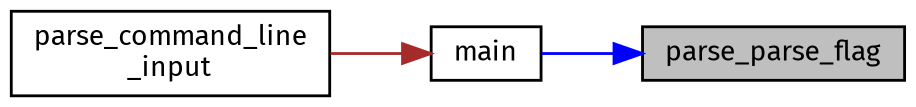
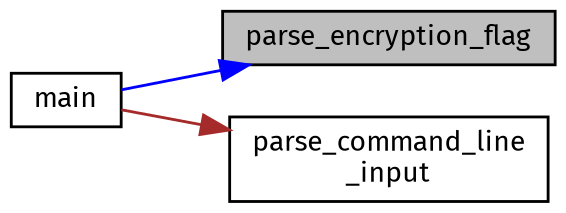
edge "parse_command_line _input" -> "main": reversed
node "parse_parse_flag": label "parse_parse_flag" -> "parse_encryption_flag"
